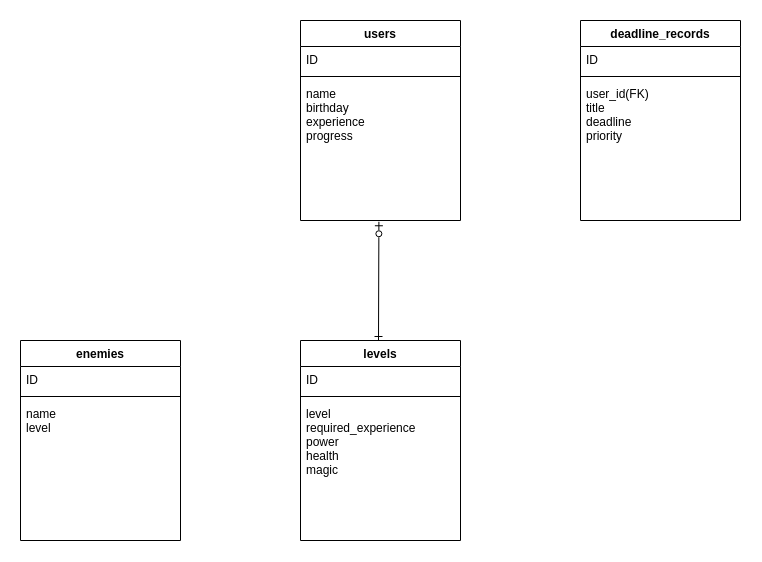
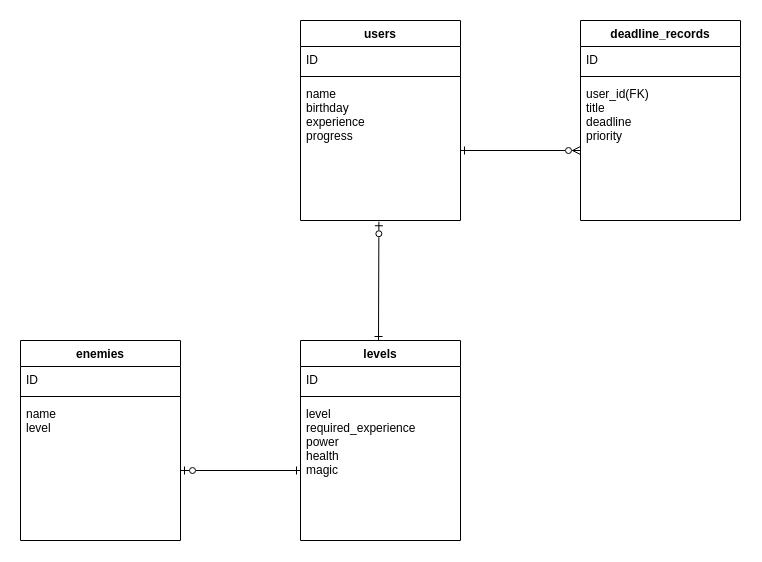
edge "name birthday experience progress" -- "user_id(FK) title deadline priority": added
edge "name level" -- "level required_experience power health magic": added
